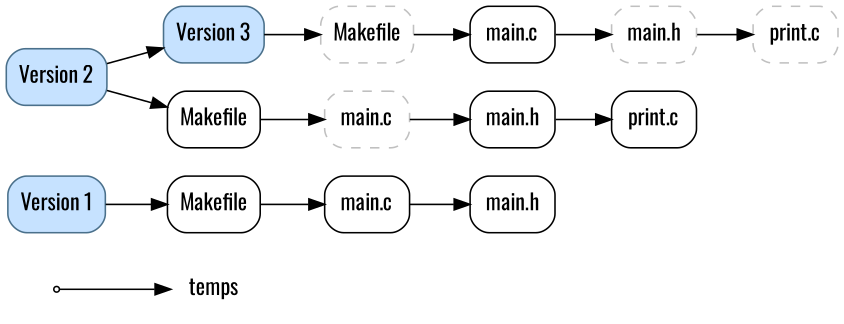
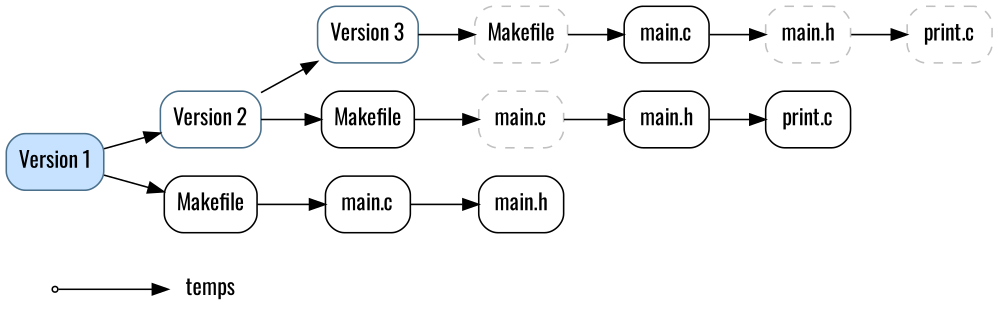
node "Version 3": fillcolor slategray1 -> white
node "Version 2": fillcolor slategray1 -> white
edge "Version 1" -> "Version 2": added
